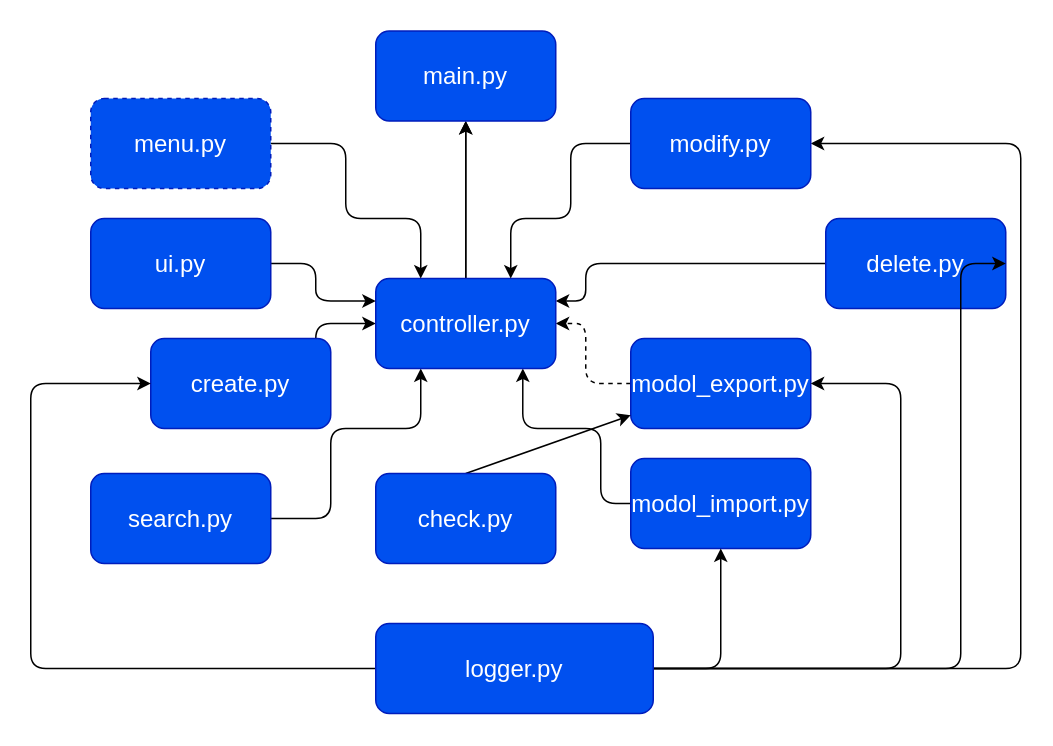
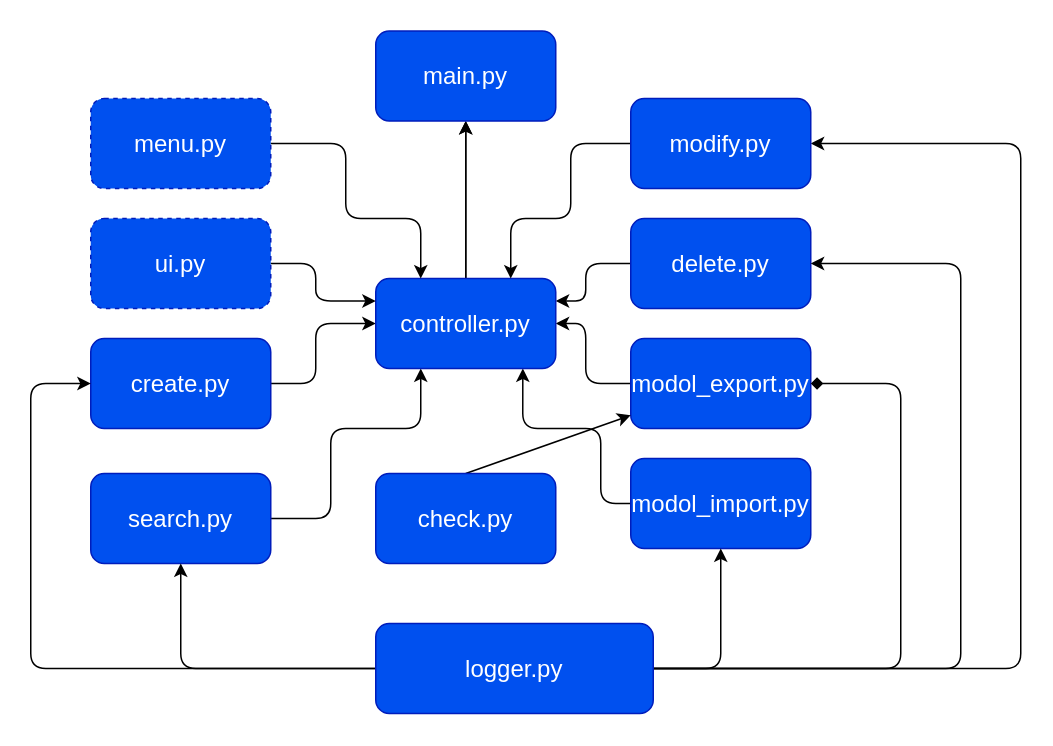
node "ui.py": style solid -> dashed
node "delete.py": moved (916, 263) -> (721, 263)
edge "modol_export.py" -> "controller.py": style dashed -> solid
node "create.py": moved (241, 383) -> (181, 383)
edge "logger.py" -> "modol_export.py": arrowhead classic -> diamond
edge "logger.py" -> "search.py": added
